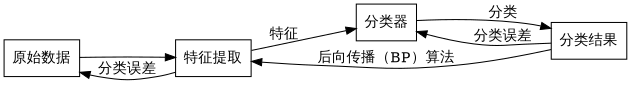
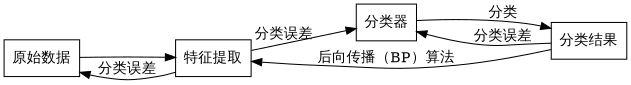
edge "特征提取" -> "分类器": label "特征" -> "分类误差"
